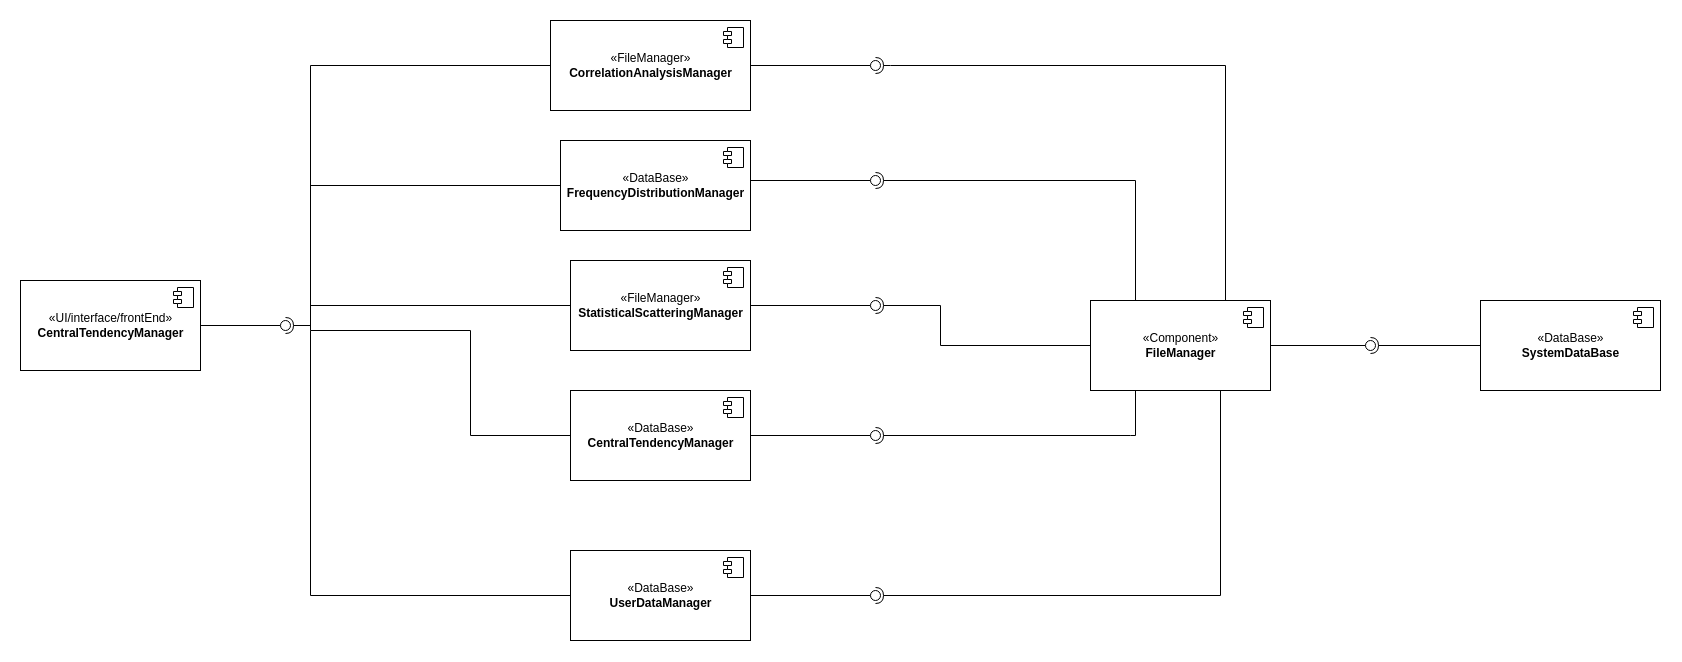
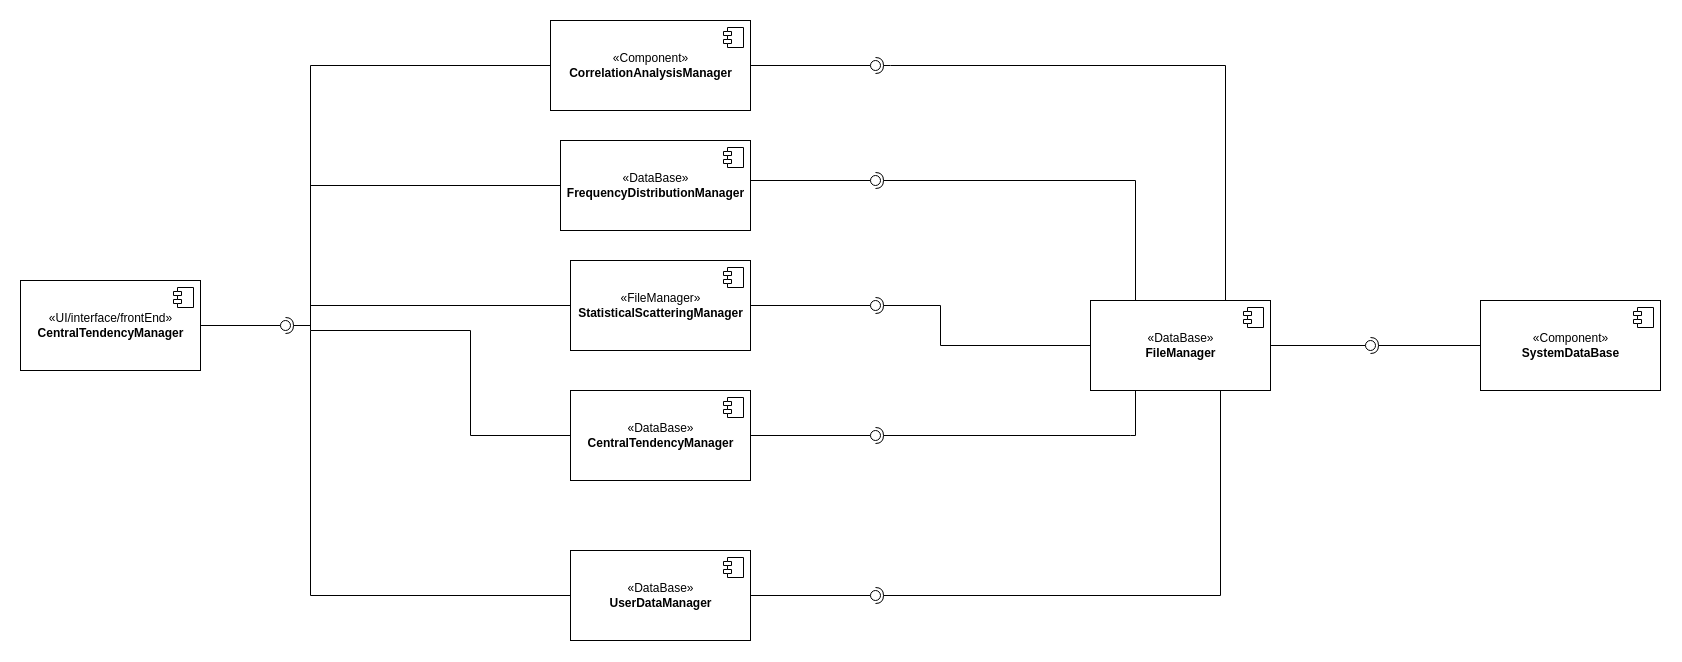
node "«FileManager» CorrelationAnalysisManager": label "«FileManager» CorrelationAnalysisManager" -> "«Component» CorrelationAnalysisManager"
node "«Component» FileManager": label "«Component» FileManager" -> "«DataBase» FileManager"
node "«DataBase» SystemDataBase": label "«DataBase» SystemDataBase" -> "«Component» SystemDataBase"
